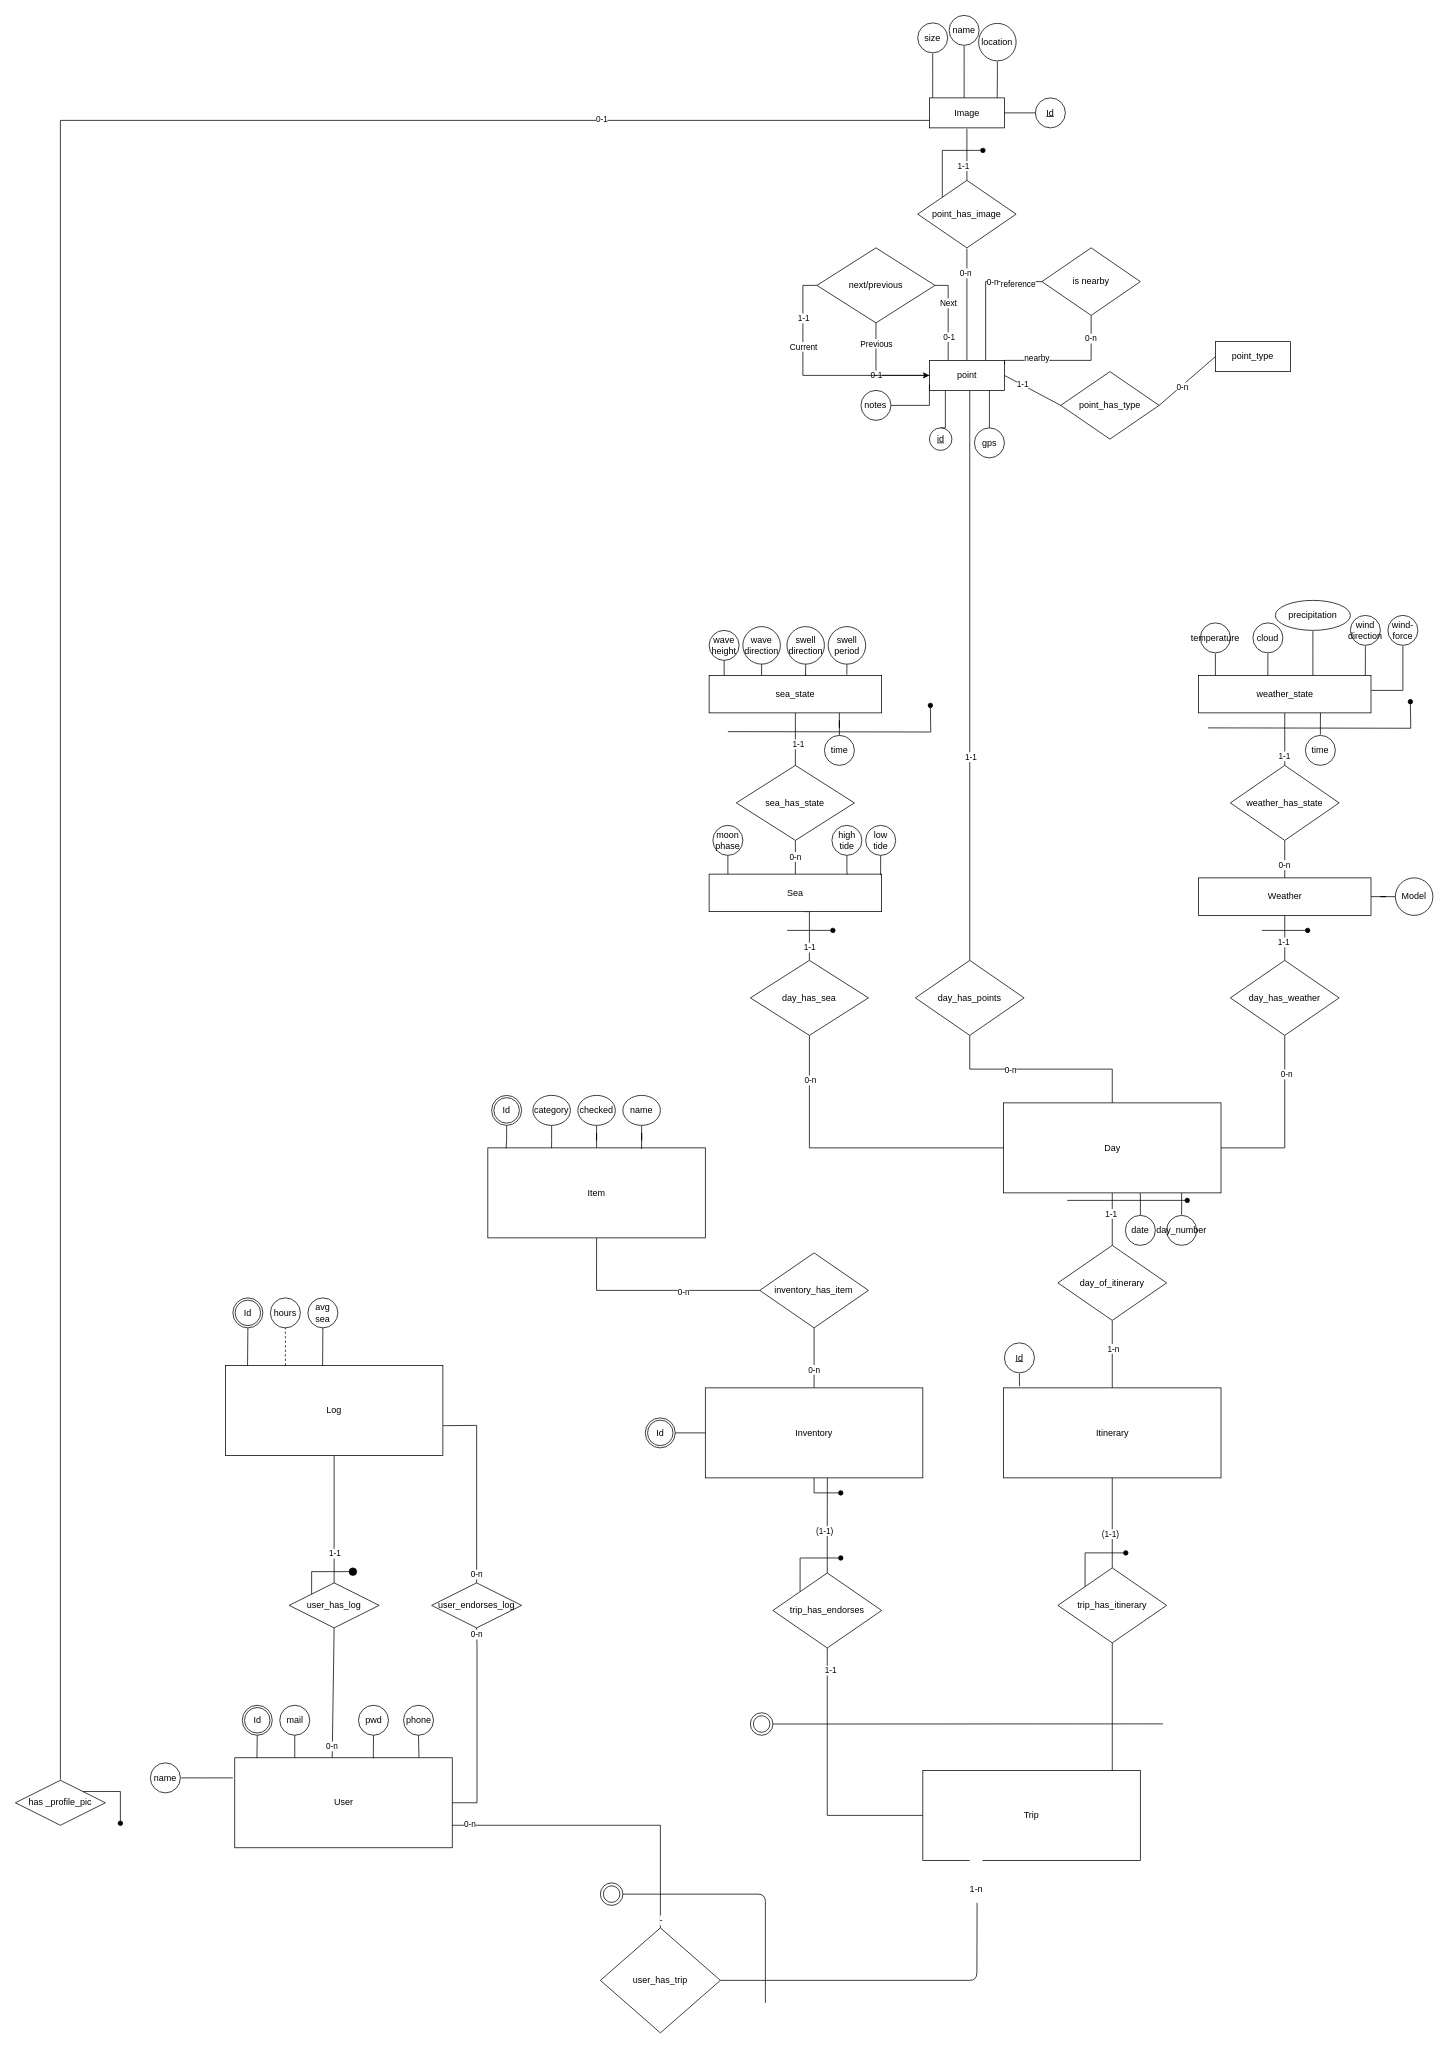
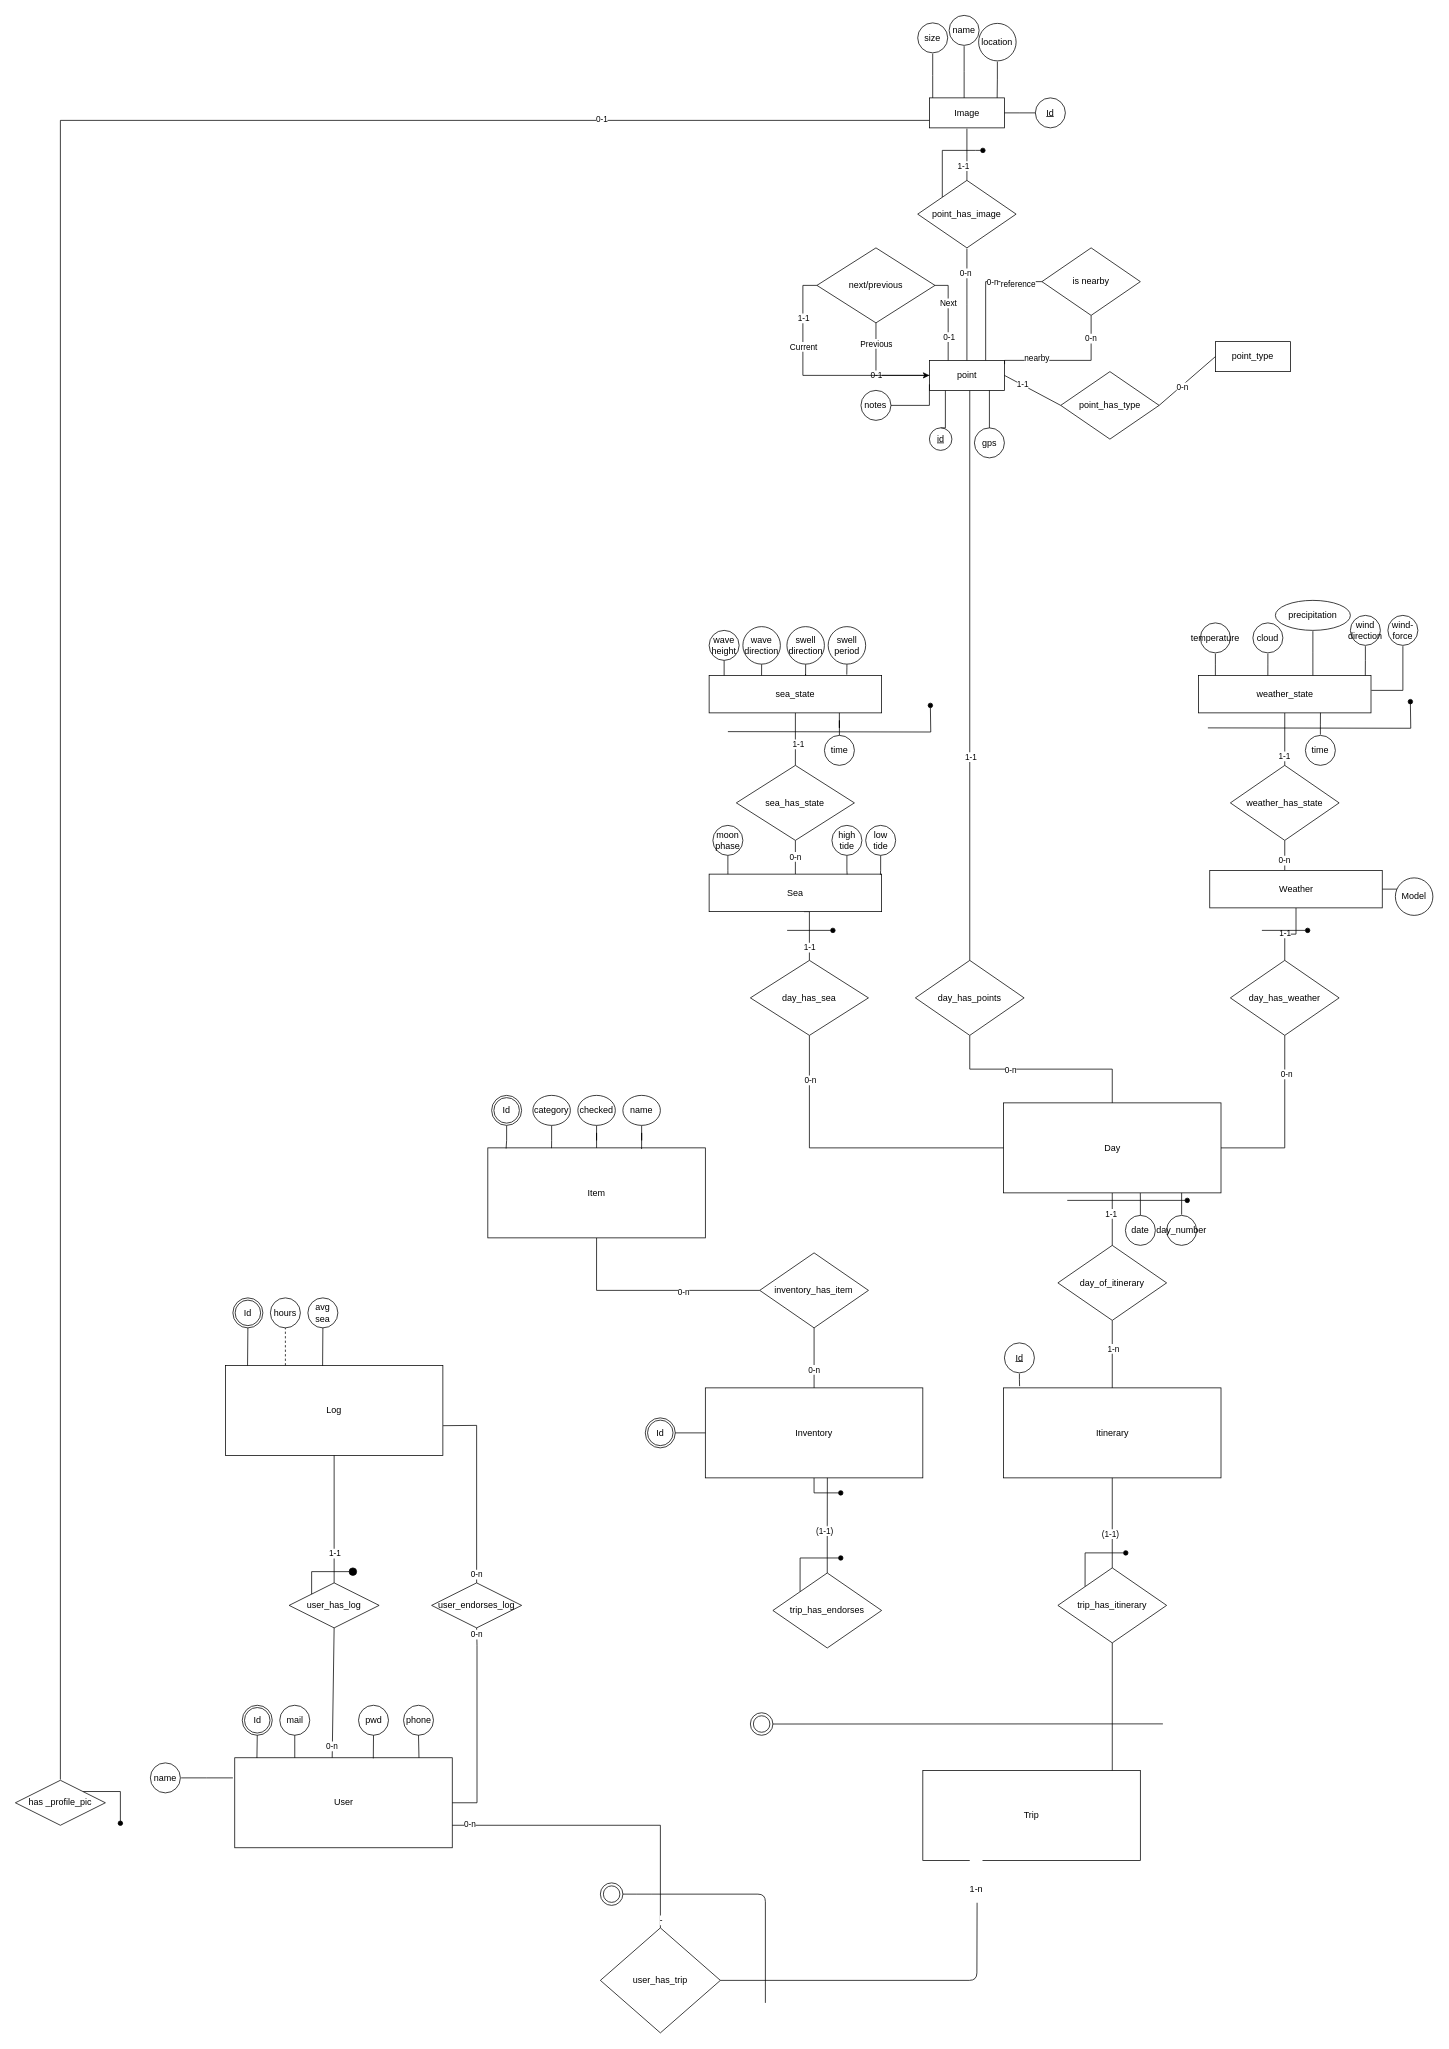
node "Weather": moved (1285, 897) -> (1296, 889)
edge "trip_has_endorses" -- "Trip": removed, label "1-1"
